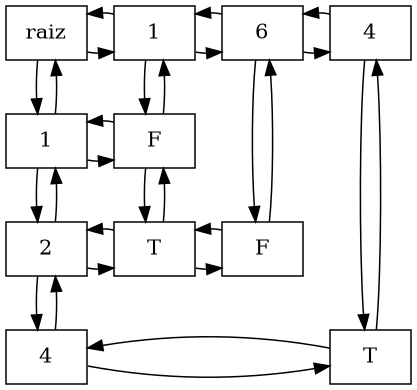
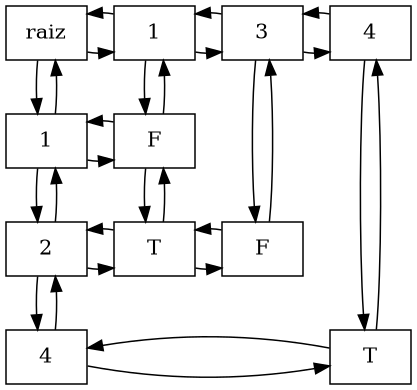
node "6": label "6" -> "3"
